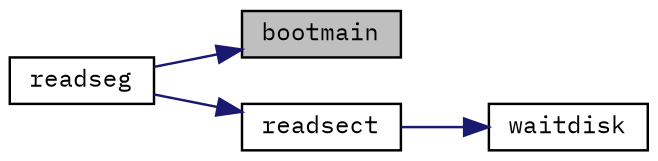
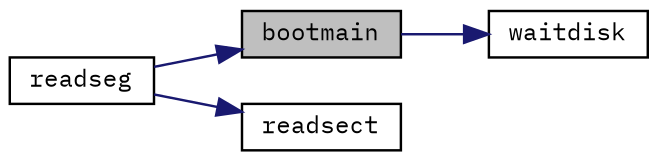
edge "readsect" -> "waitdisk": now "bootmain" -> "waitdisk"
